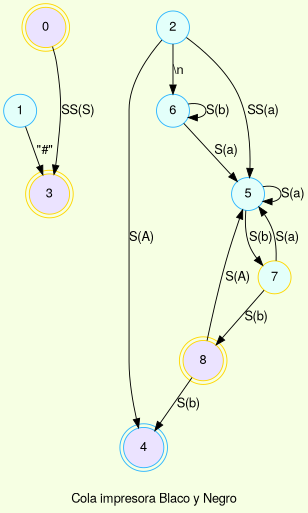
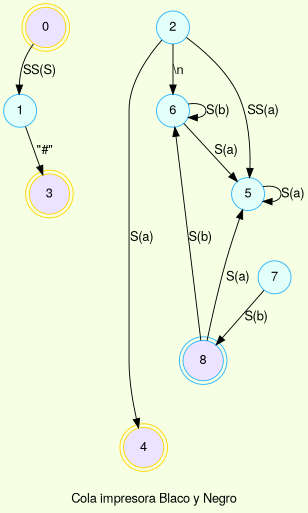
edge "0" -> "3": now "0" -> "1"
edge "5" -> "7": removed, label "S(b)"
edge "7" -> "5": removed, label "S(a)"
edge "2" -> "4": label "S(A)" -> "S(a)"
edge "8" -> "5": label "S(A)" -> "S(a)"
node "7": color gold -> #2cb5ff
node "8": color gold -> #2cb5ff
edge "8" -> "4": now "8" -> "6"
node "4": color #2cb5ff -> gold
